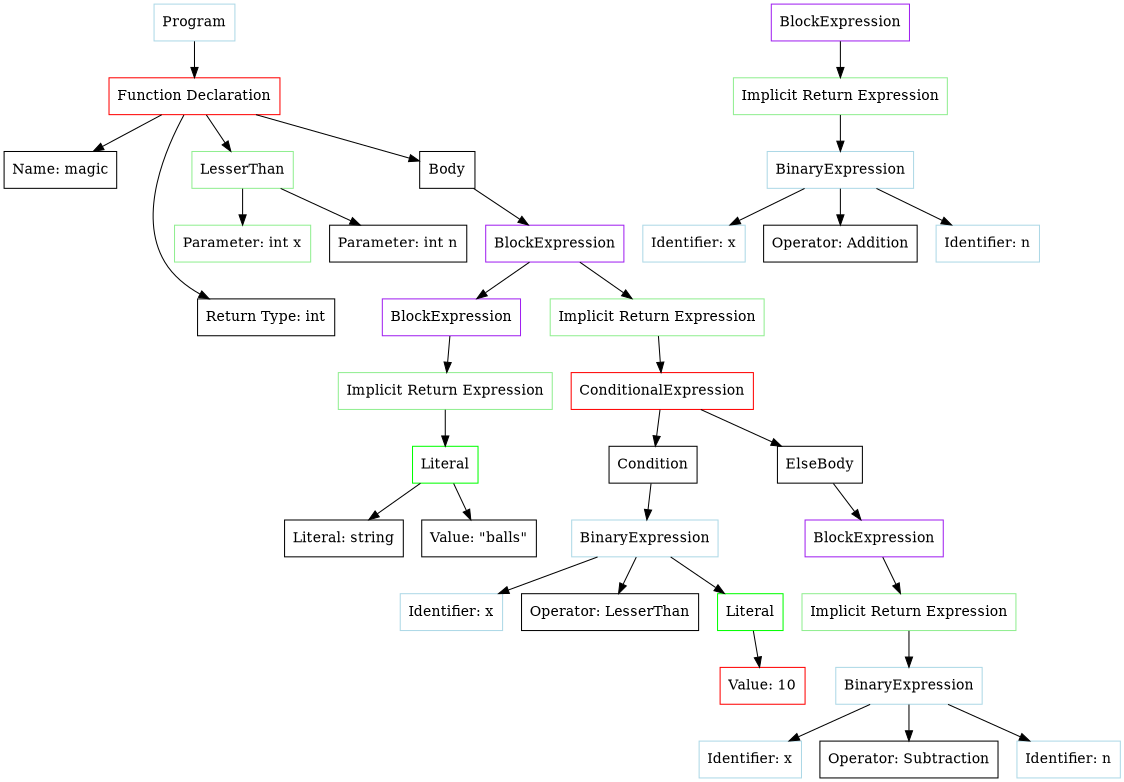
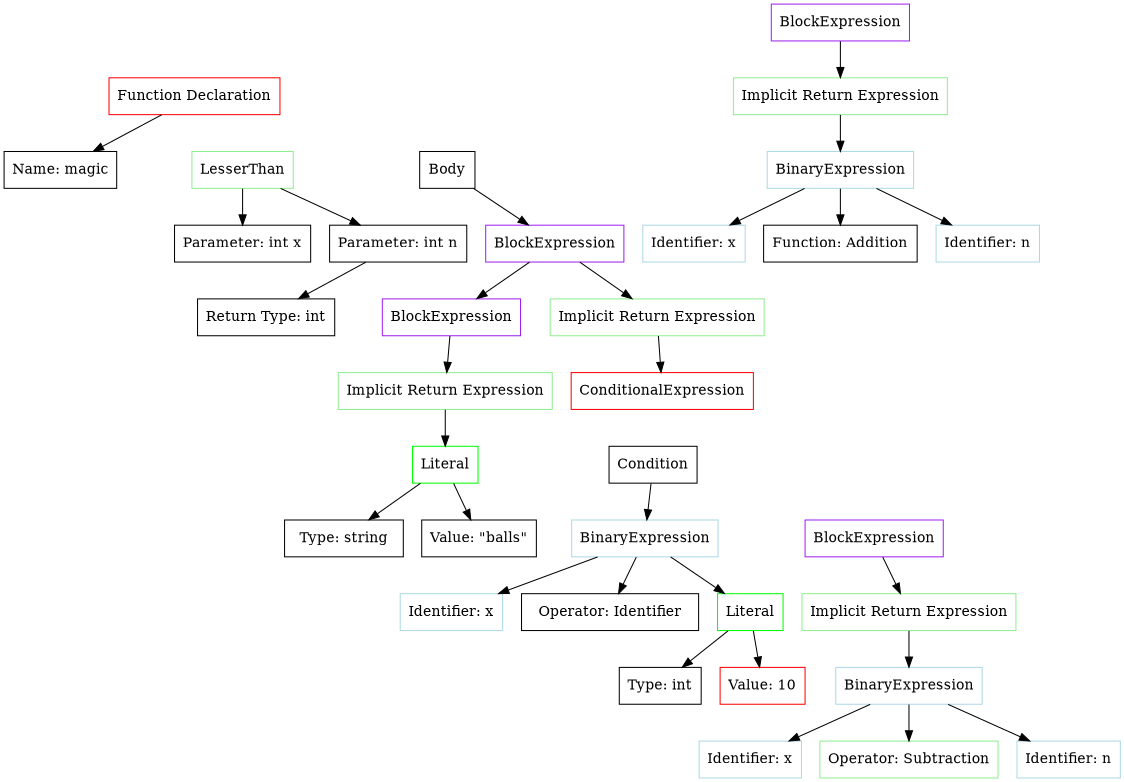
node "Program": removed
edge "Function Declaration" -> "LesserThan": removed
edge "Function Declaration" -> "Body": removed
edge "Function Declaration" -> "Return Type: int": now "Parameter: int n" -> "Return Type: int"
node "Parameter: int x": color lightgreen -> black
node "Operator: Addition": label "Operator: Addition" -> "Function: Addition"
edge "ConditionalExpression" -> "Condition": removed
node "ElseBody": removed
node "Literal: string": label "Literal: string" -> "Type: string"
node "Operator: LesserThan": label "Operator: LesserThan" -> "Operator: Identifier"
node "Type: int": added
node "Operator: Subtraction": color black -> lightgreen
